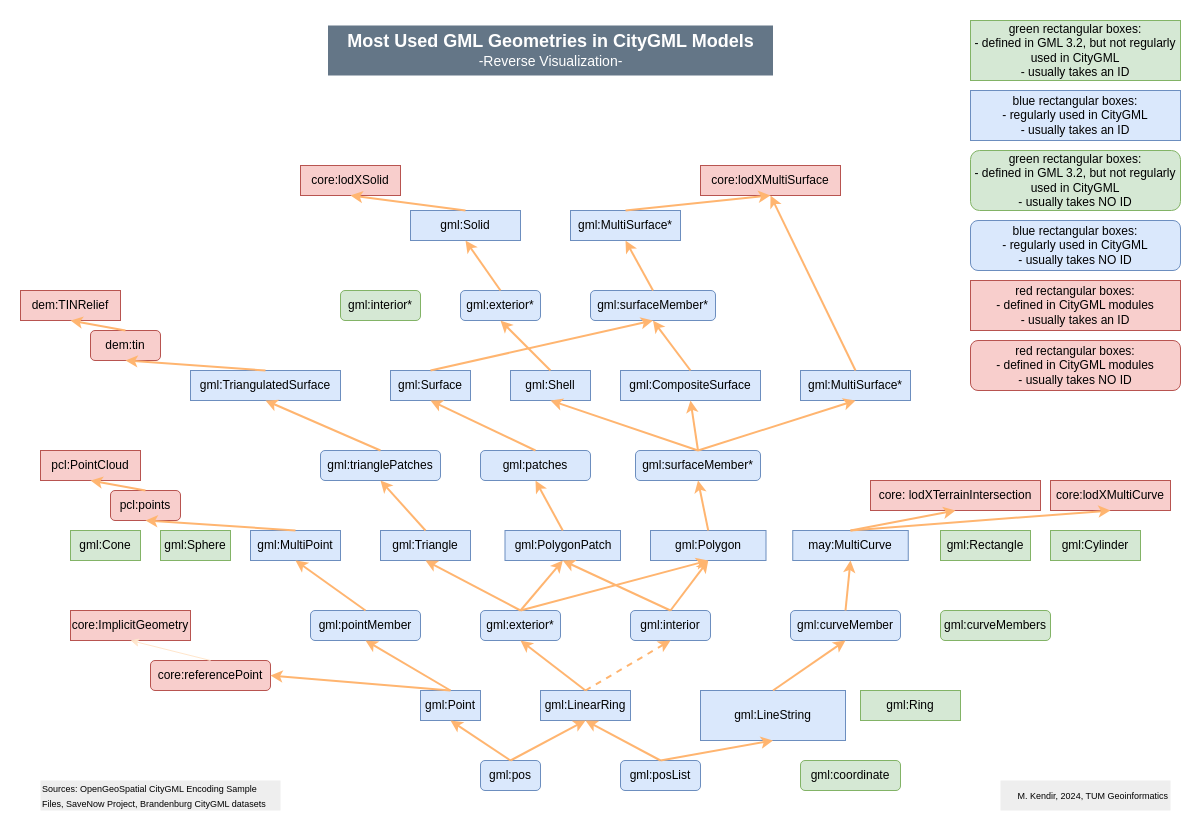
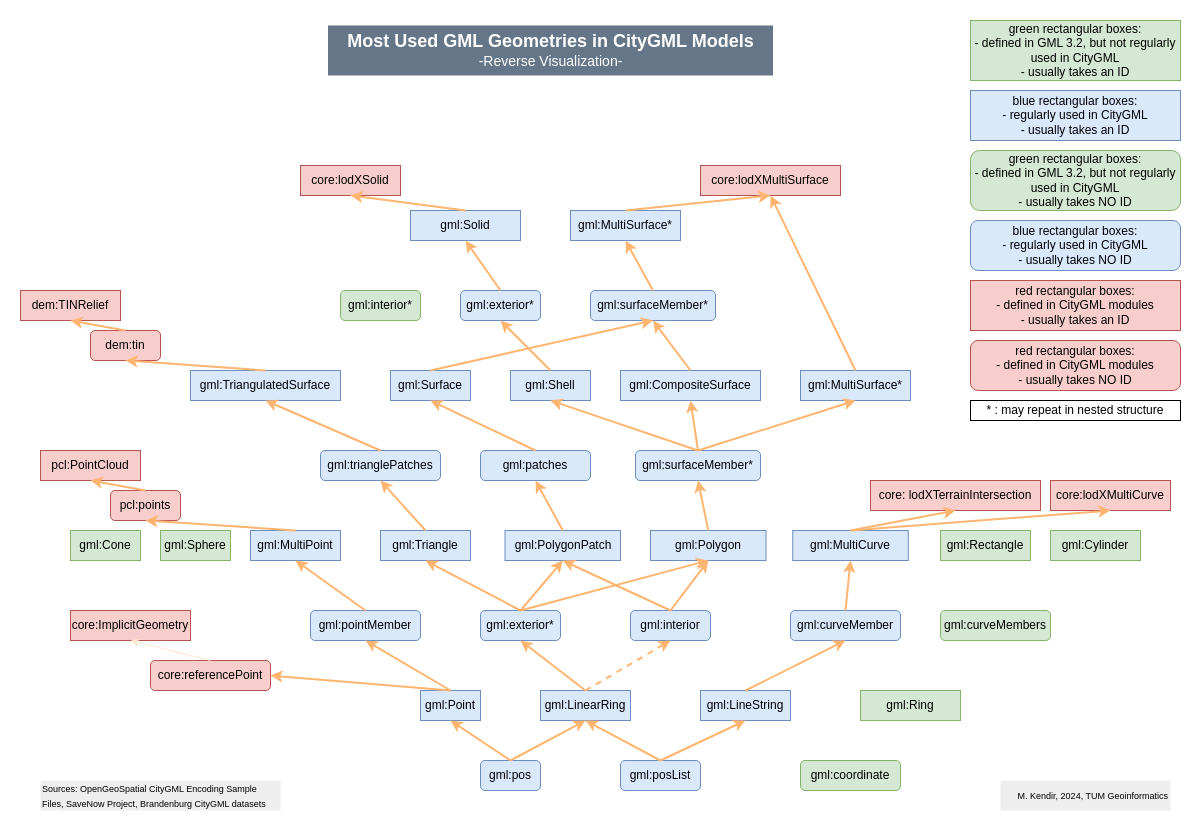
node "* : may repeat in nested structure": added
node "may:MultiCurve": label "may:MultiCurve" -> "gml:MultiCurve"
node "gml:LineString": size 145x50 -> 90x30
